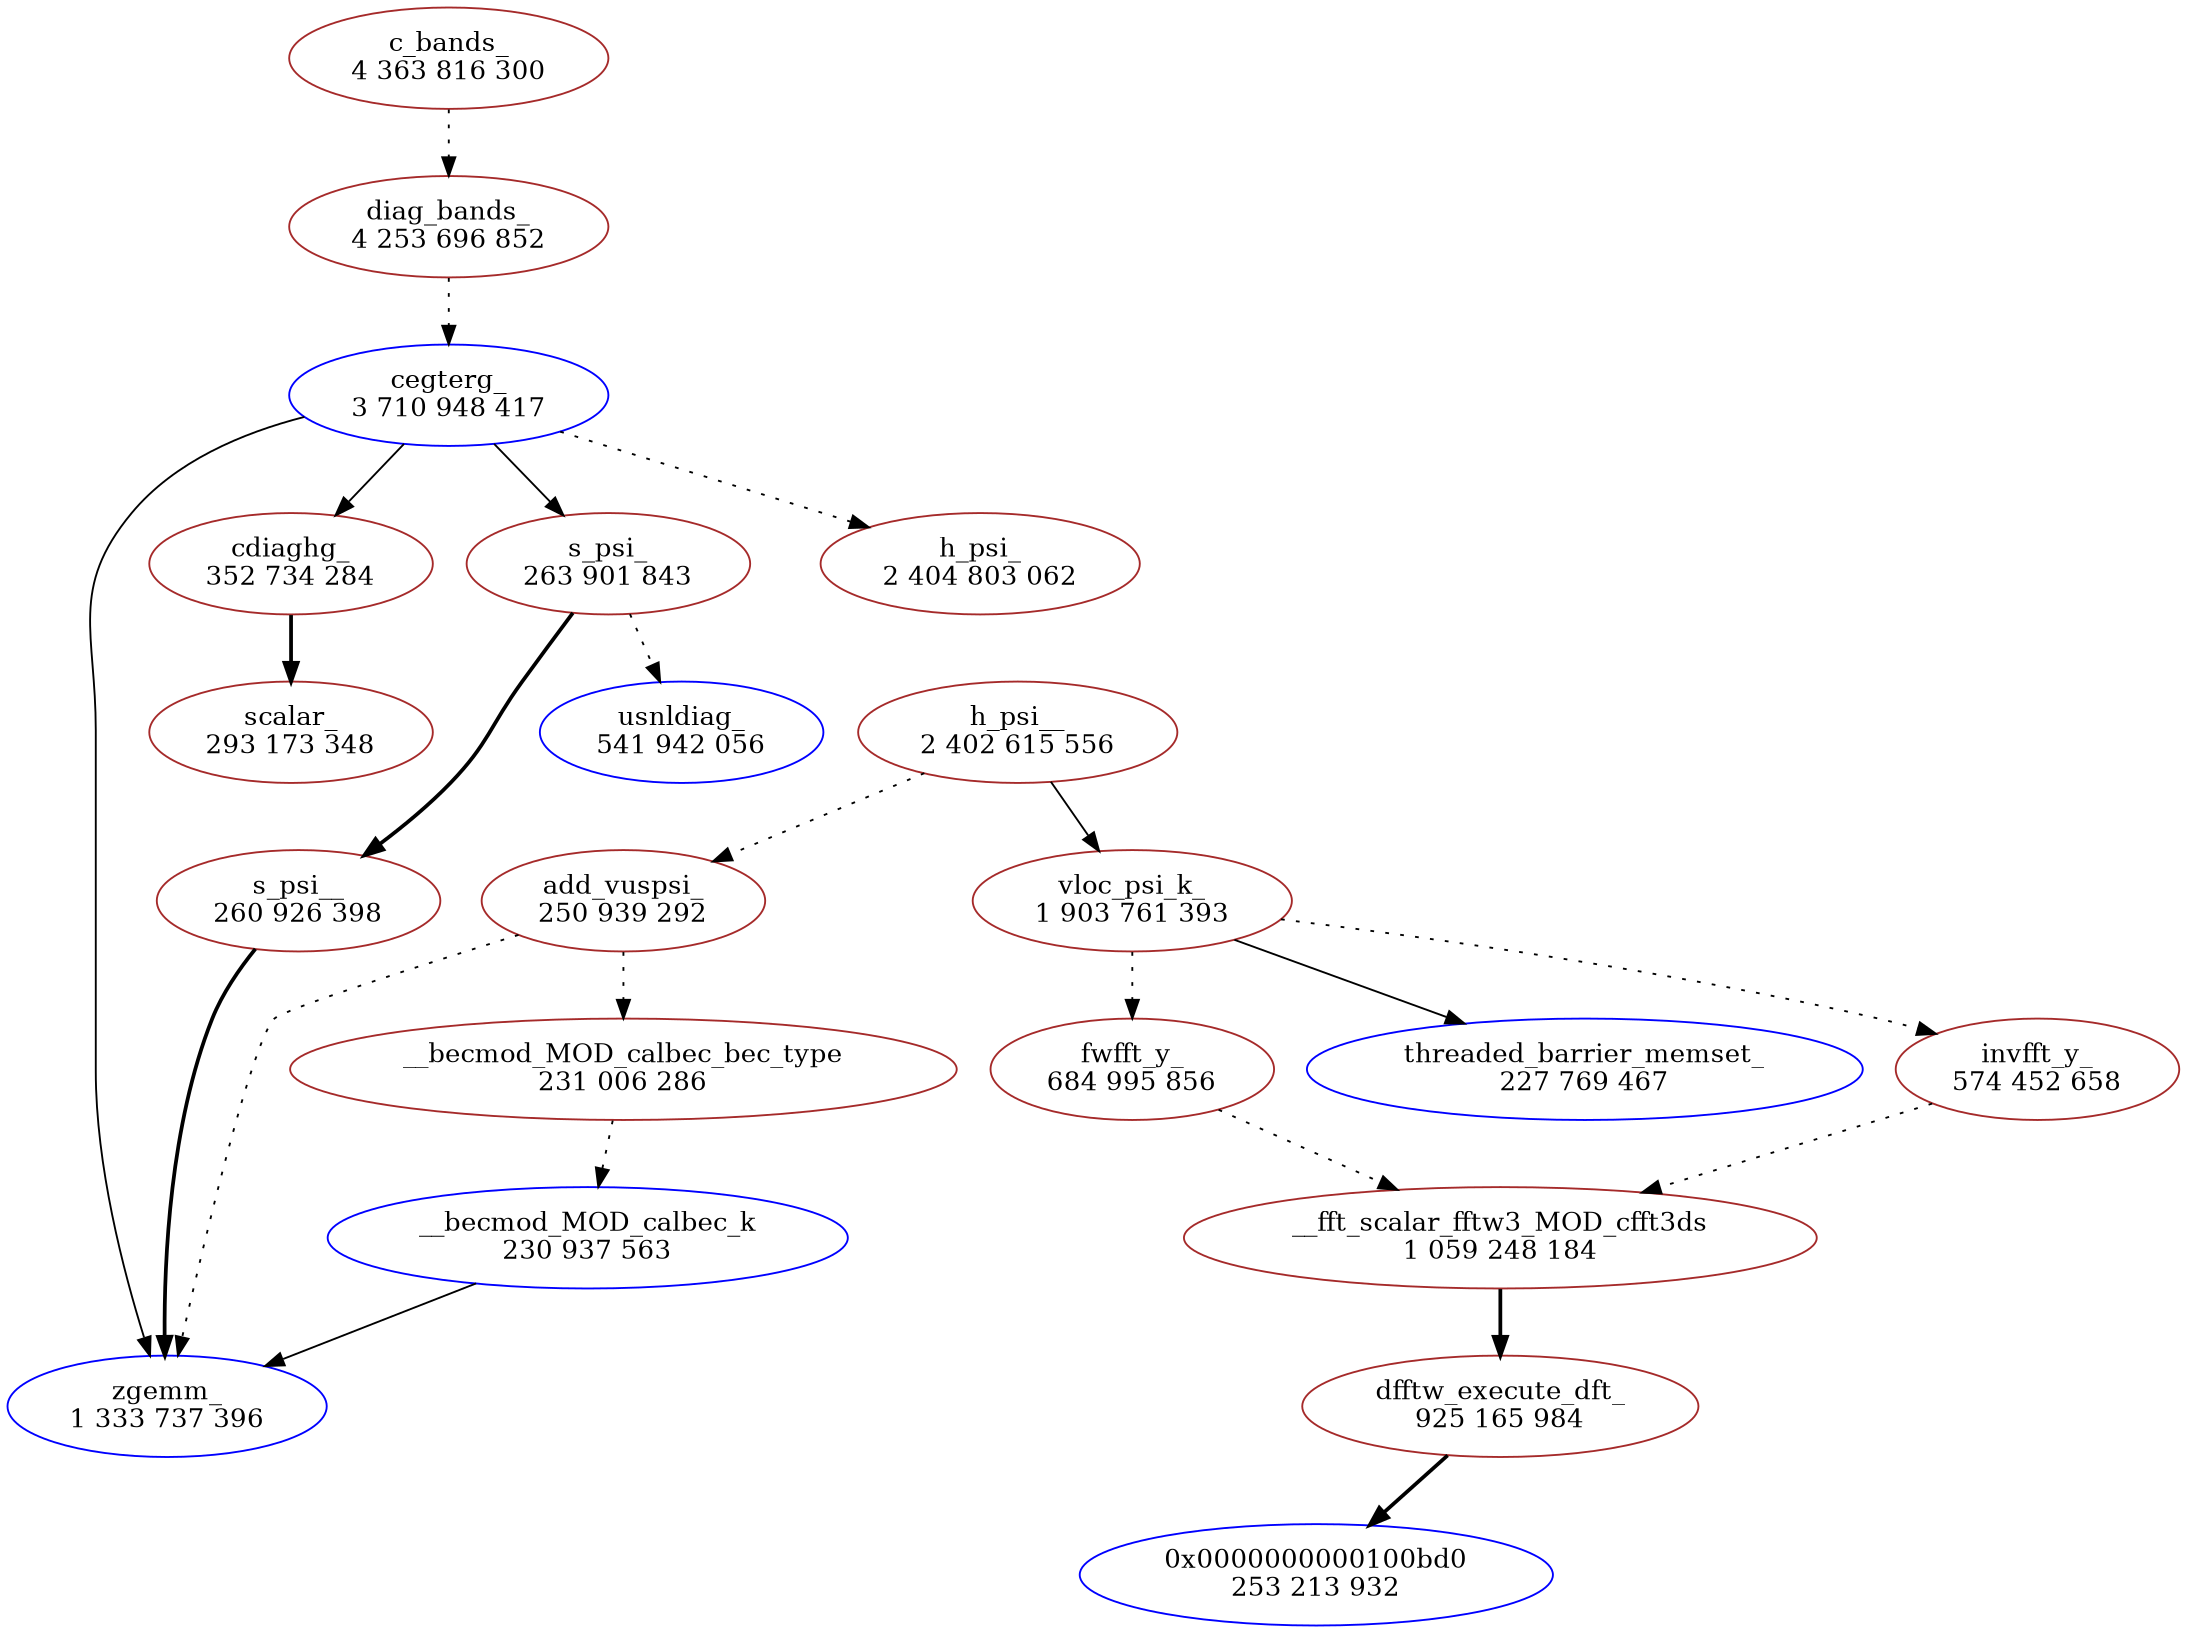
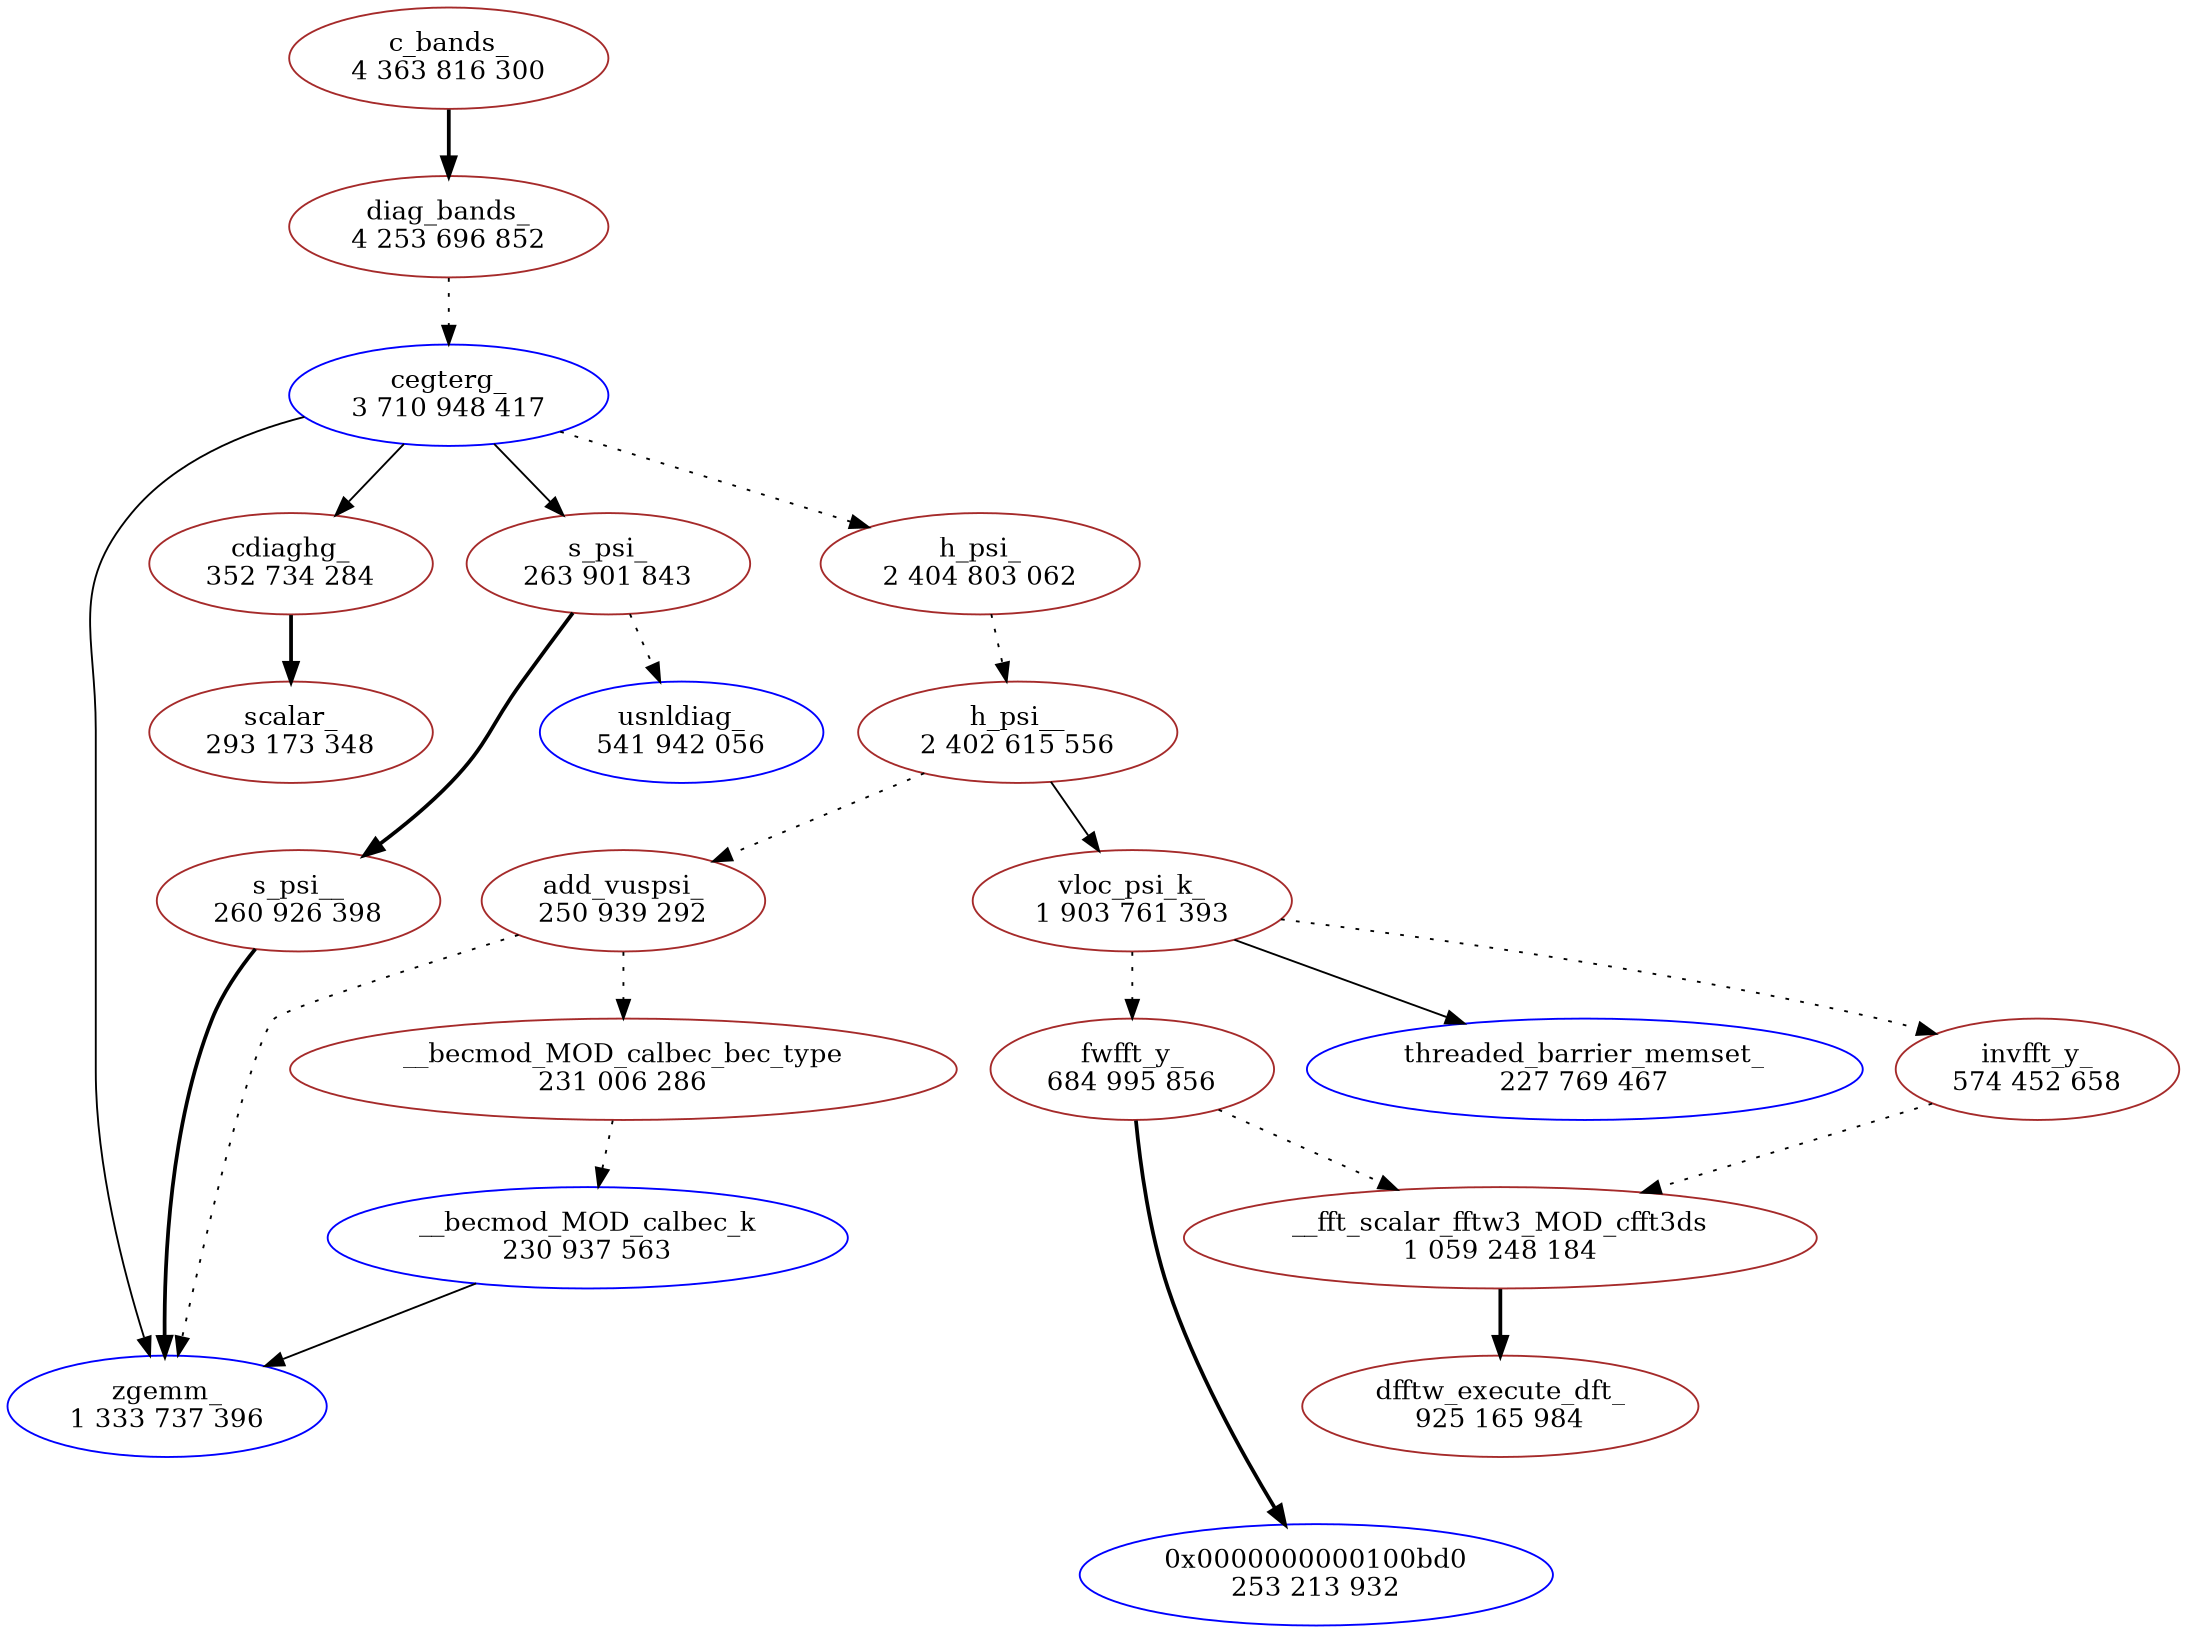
edge "c_bands_ 4 363 816 300" -> "diag_bands_ 4 253 696 852": style dotted -> bold
edge "h_psi_ 2 404 803 062" -> "h_psi__ 2 402 615 556": added
edge "dfftw_execute_dft_ 925 165 984" -> "0x0000000000100bd0 253 213 932": now "fwfft_y_ 684 995 856" -> "0x0000000000100bd0 253 213 932"
